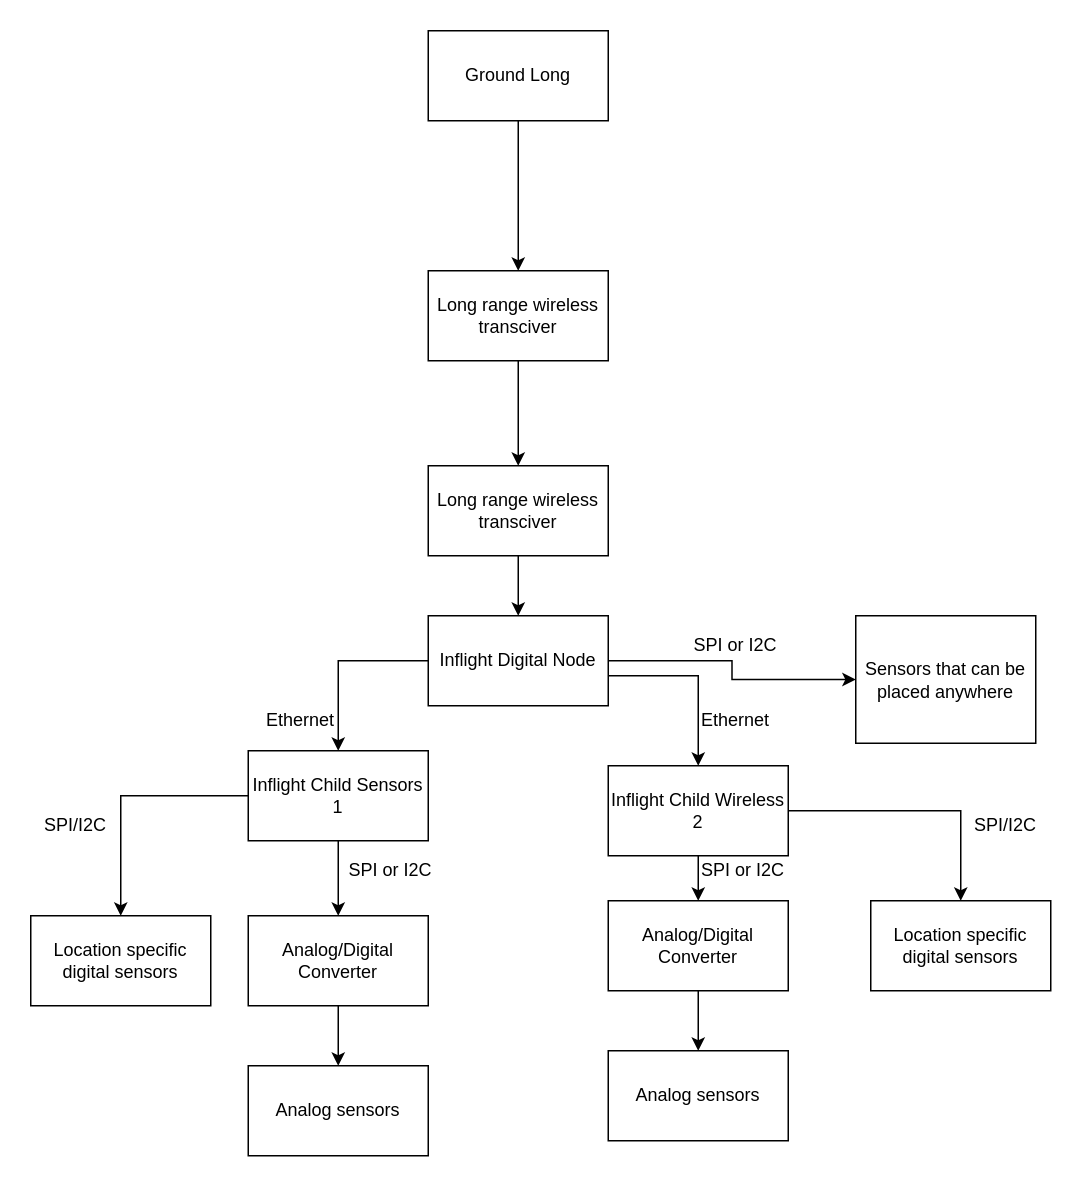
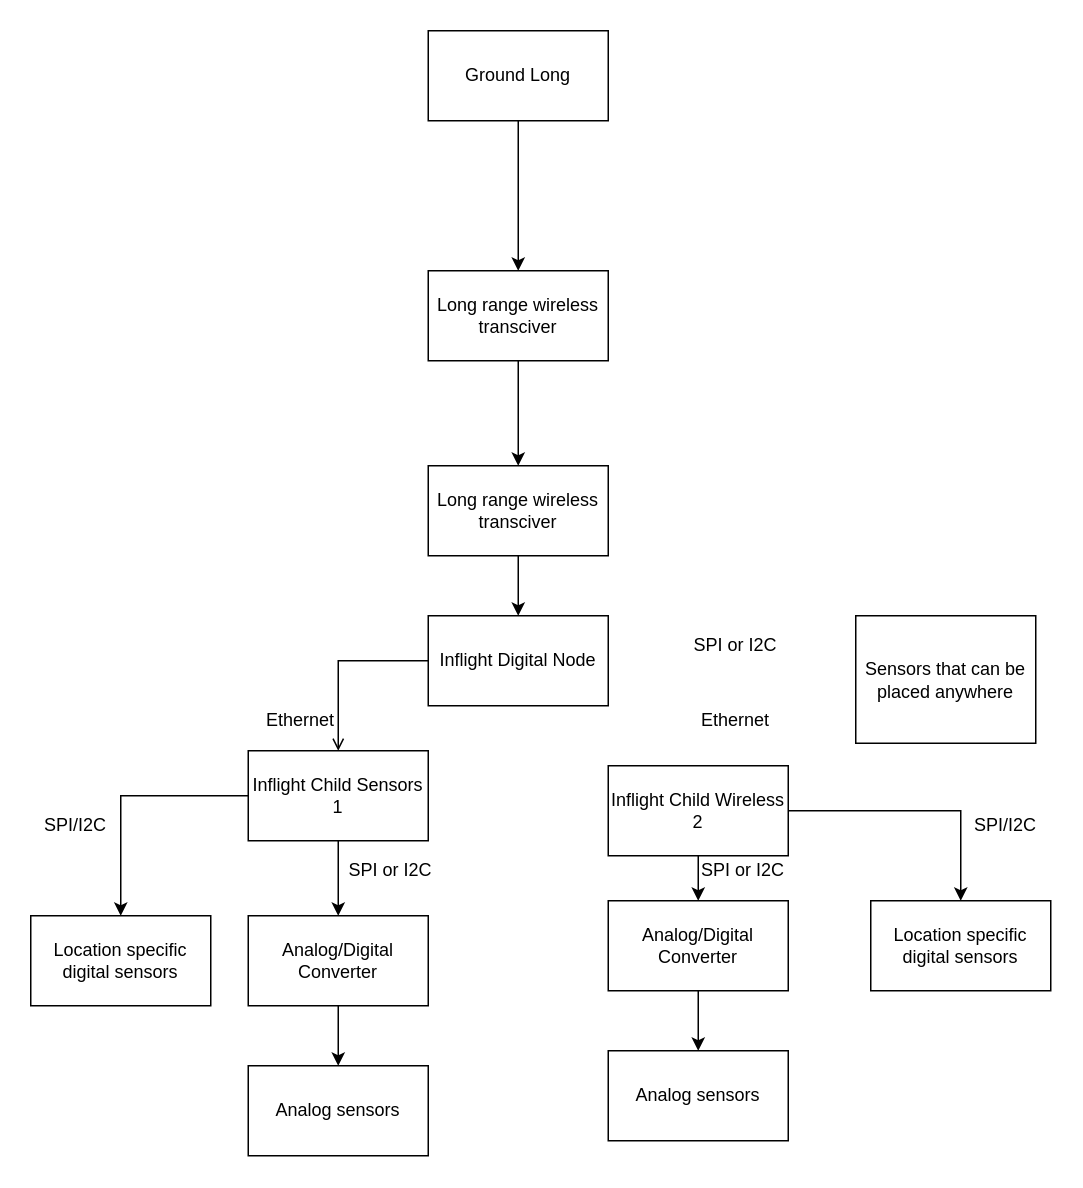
edge "Inflight Digital Node" -> "Sensors that can be placed anywhere": removed
edge "Inflight Digital Node" -> "Inflight Child Wireless 2": removed
edge "Inflight Digital Node" -> "Inflight Child Sensors 1": arrowhead classic -> open
